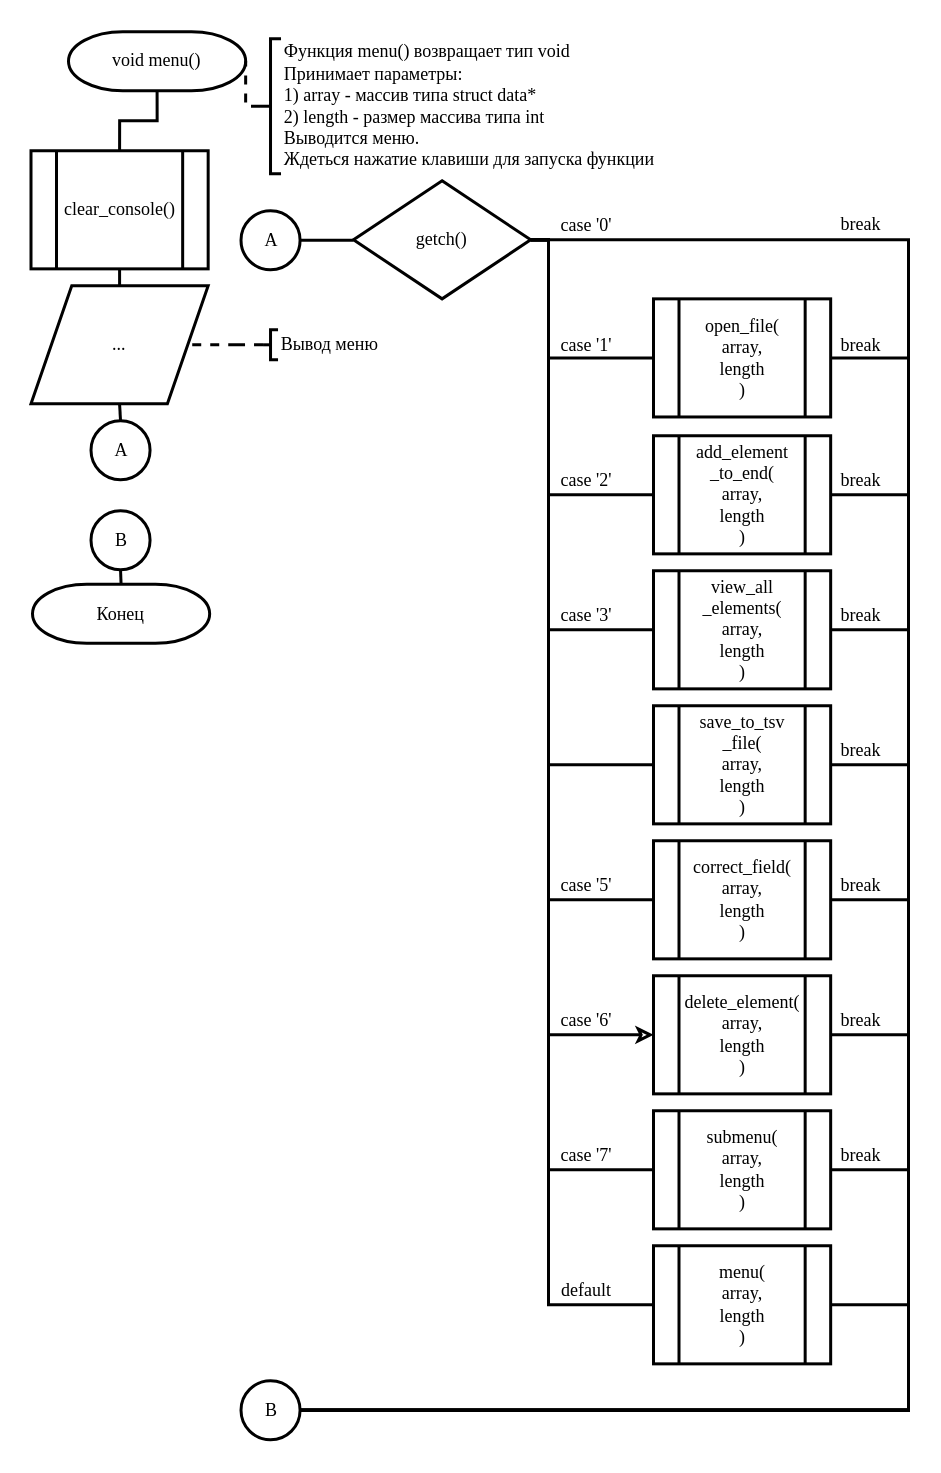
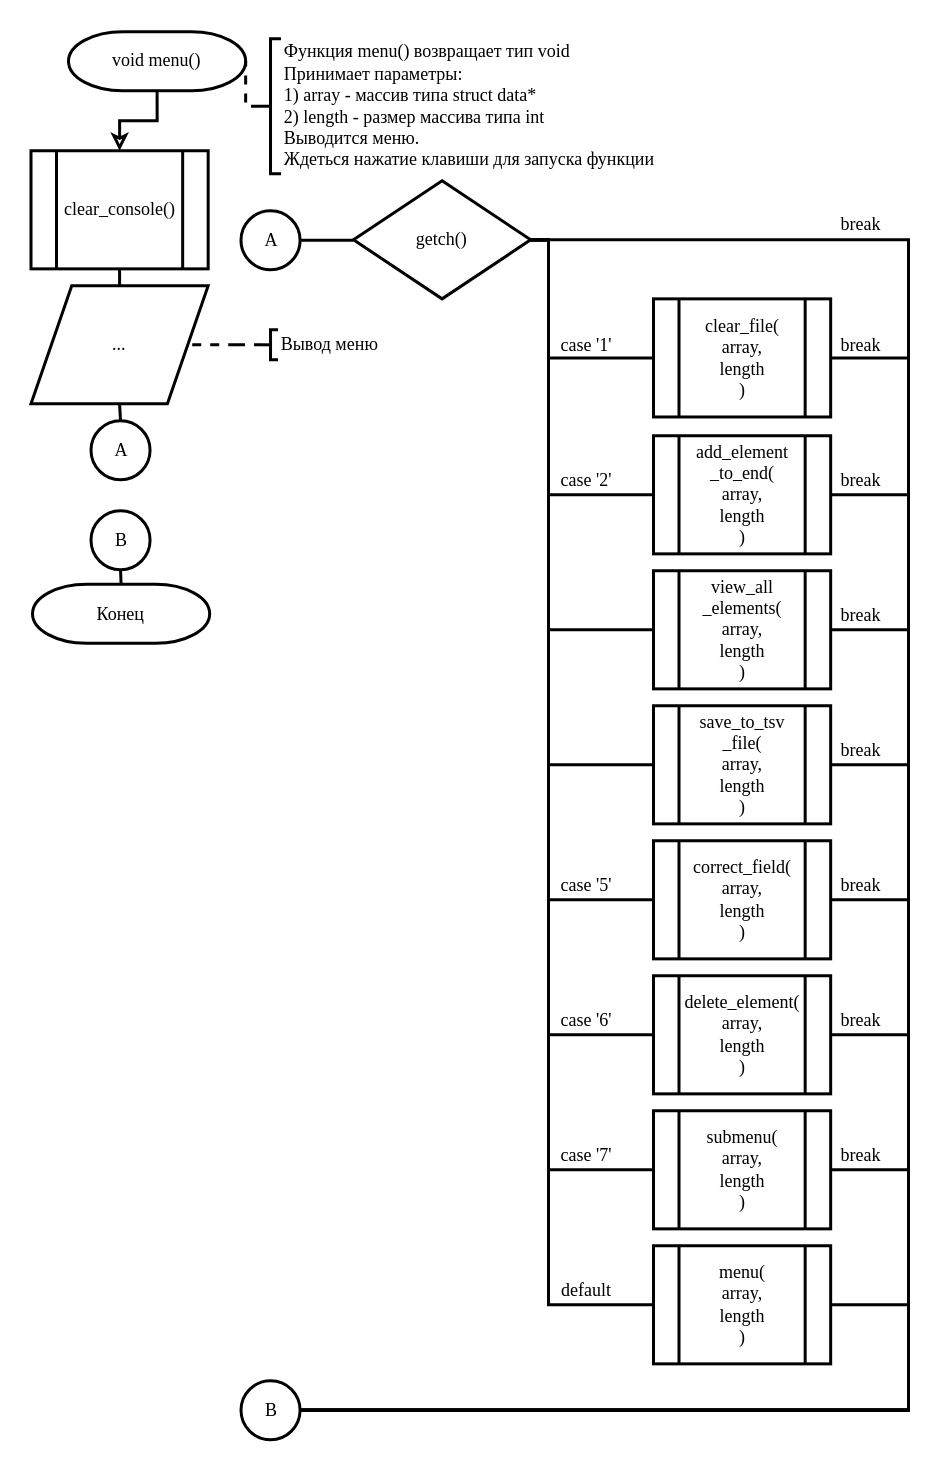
edge "void menu()" -- "clear_console()": arrowhead none -> classic
node "case '0'": removed
node "open_file( array, length )": label "open_file( array, length )" -> "clear_file( array, length )"
node "case '3'": removed
edge "getch()" -> "delete_element( array, length )": arrowhead classic -> none
